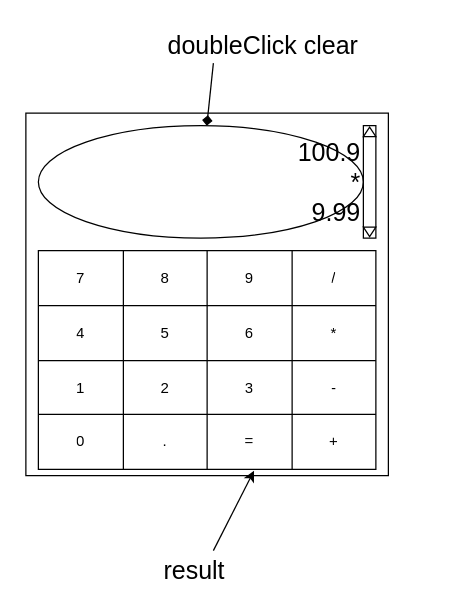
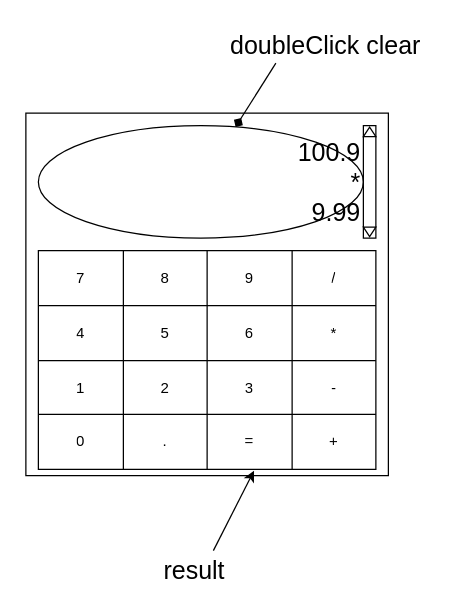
node "doubleClick clear": moved (263, 44) -> (326, 44)
